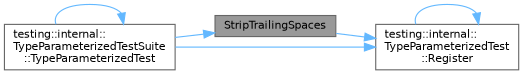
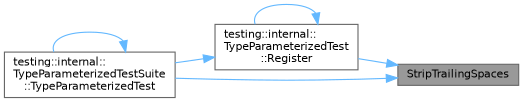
edge "StripTrailingSpaces" -> "testing::internal:: TypeParameterizedTest ::Register": reversed
